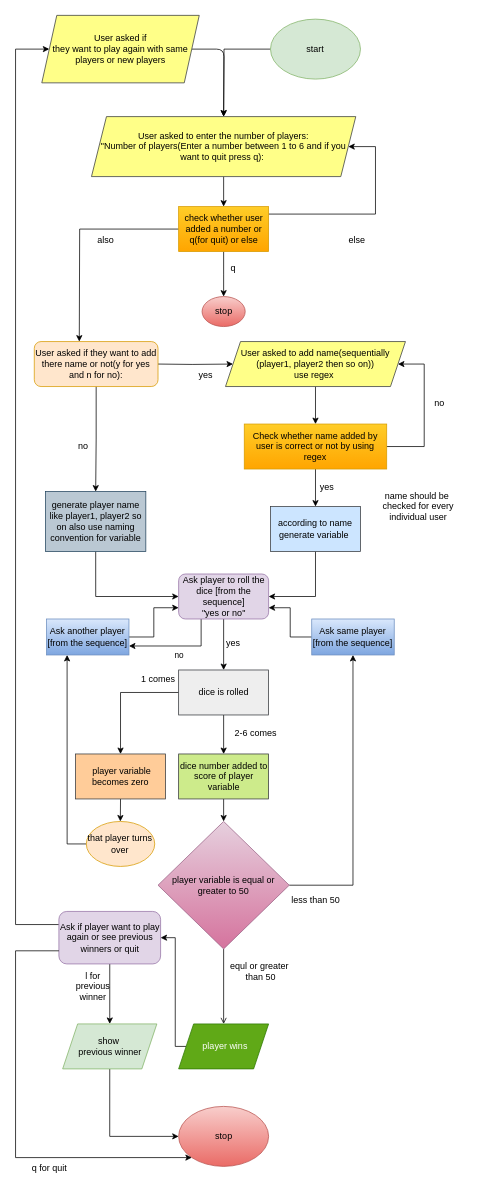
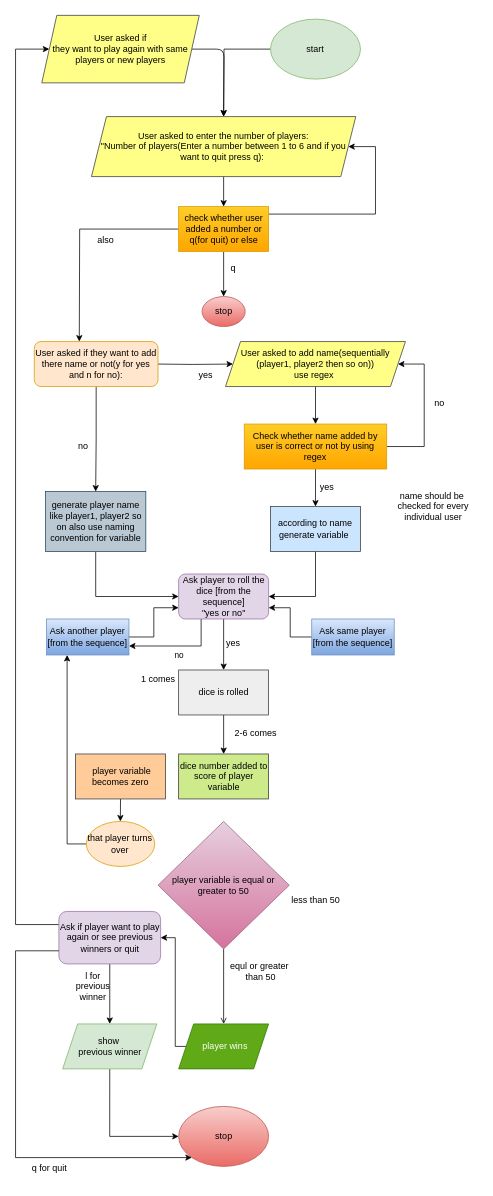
node "else": removed
node "name should be checked for every individual user": moved (417, 507) -> (432, 507)
edge "dice is rolled" -> "player variable becomes zero": removed
edge "dice number added to score of player variable" -> "player variable is equal or greater to 50": removed
edge "player variable is equal or greater to 50" -> "Ask same player [from the sequence]": removed
